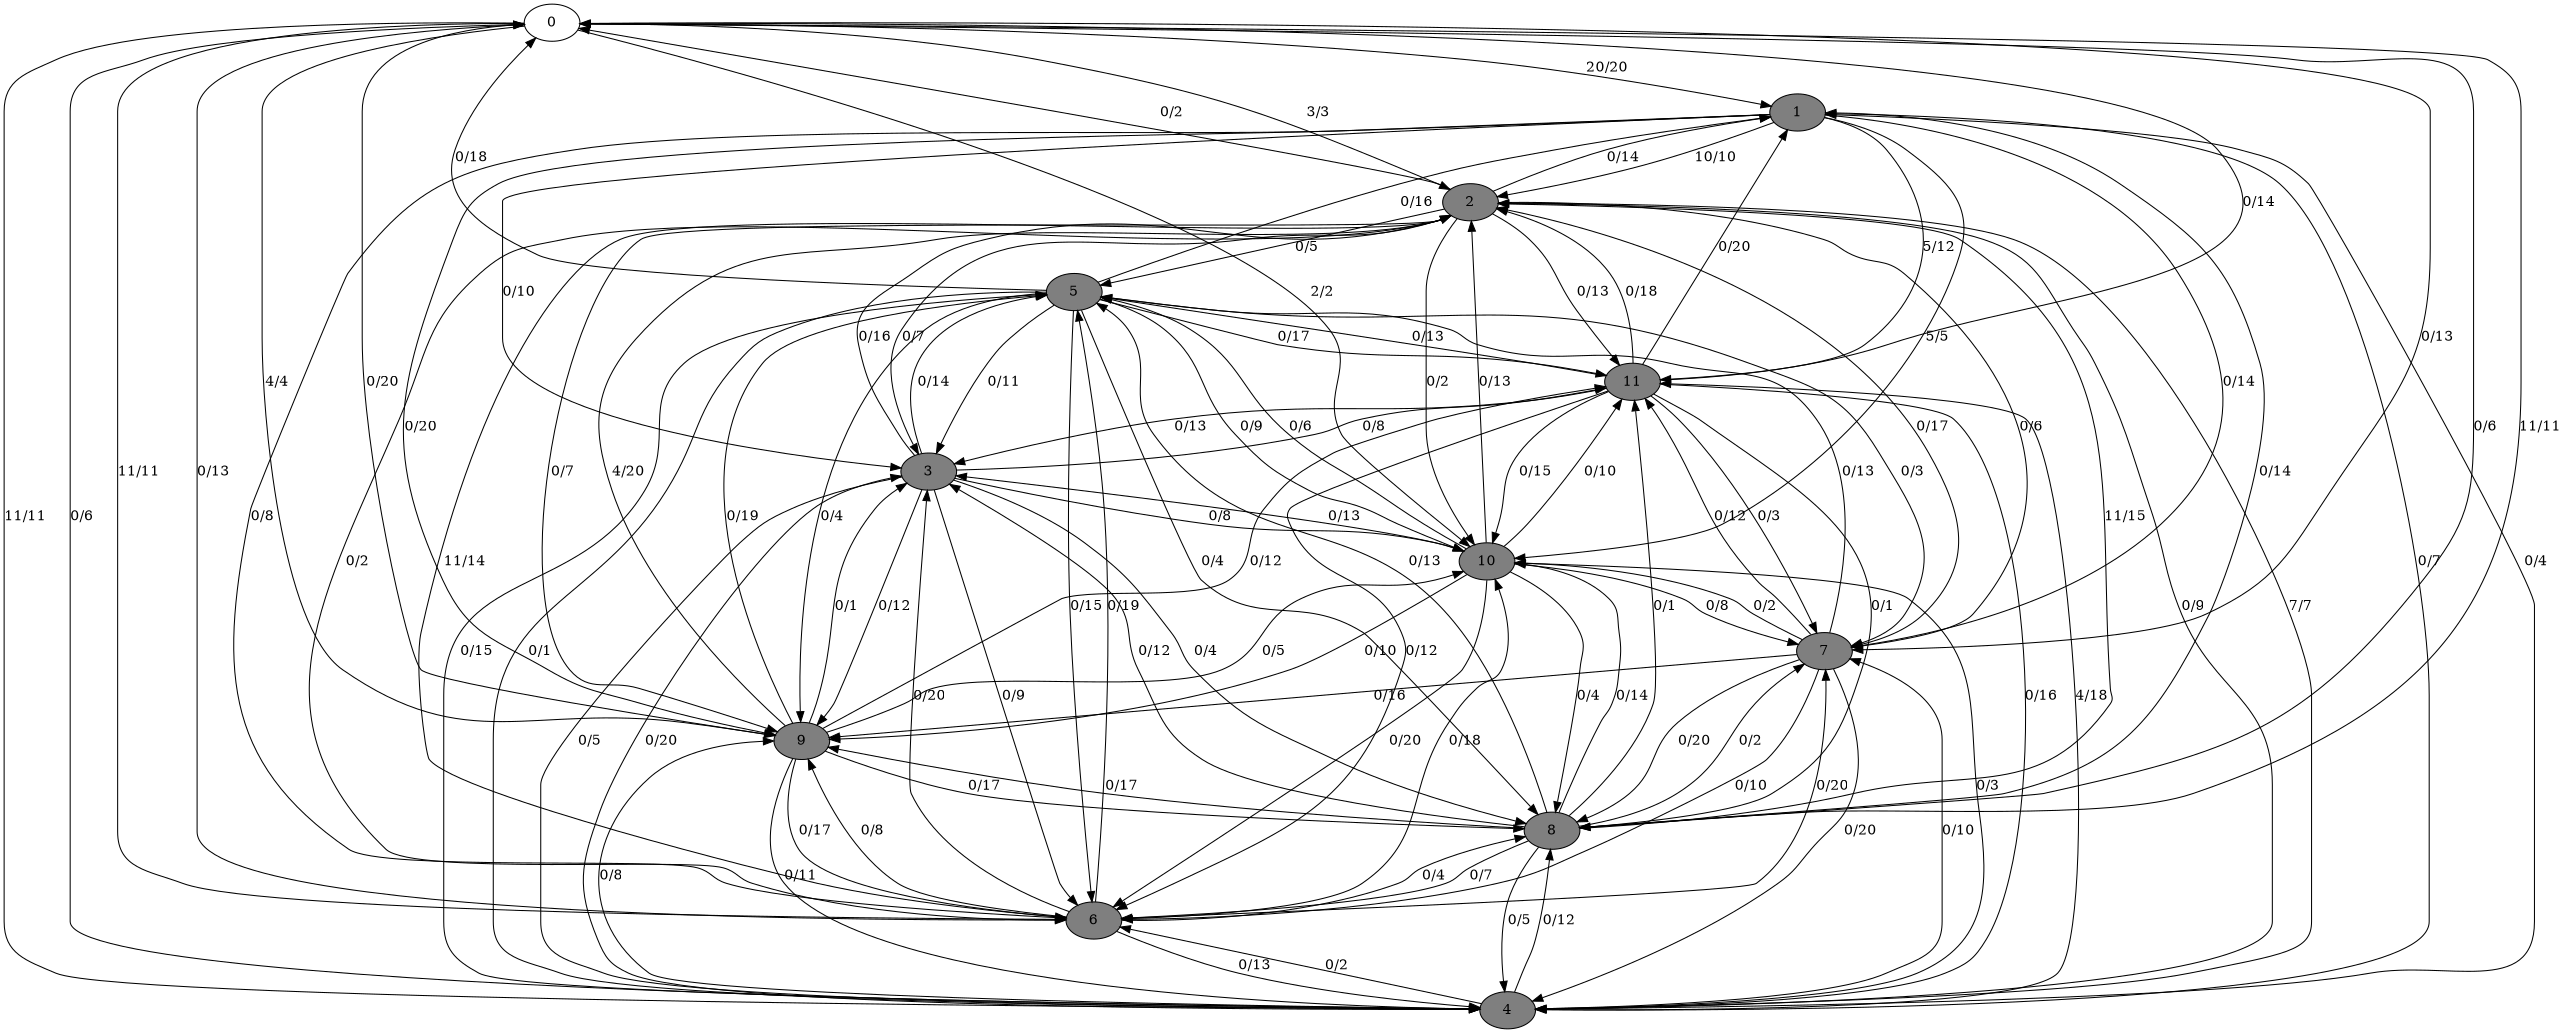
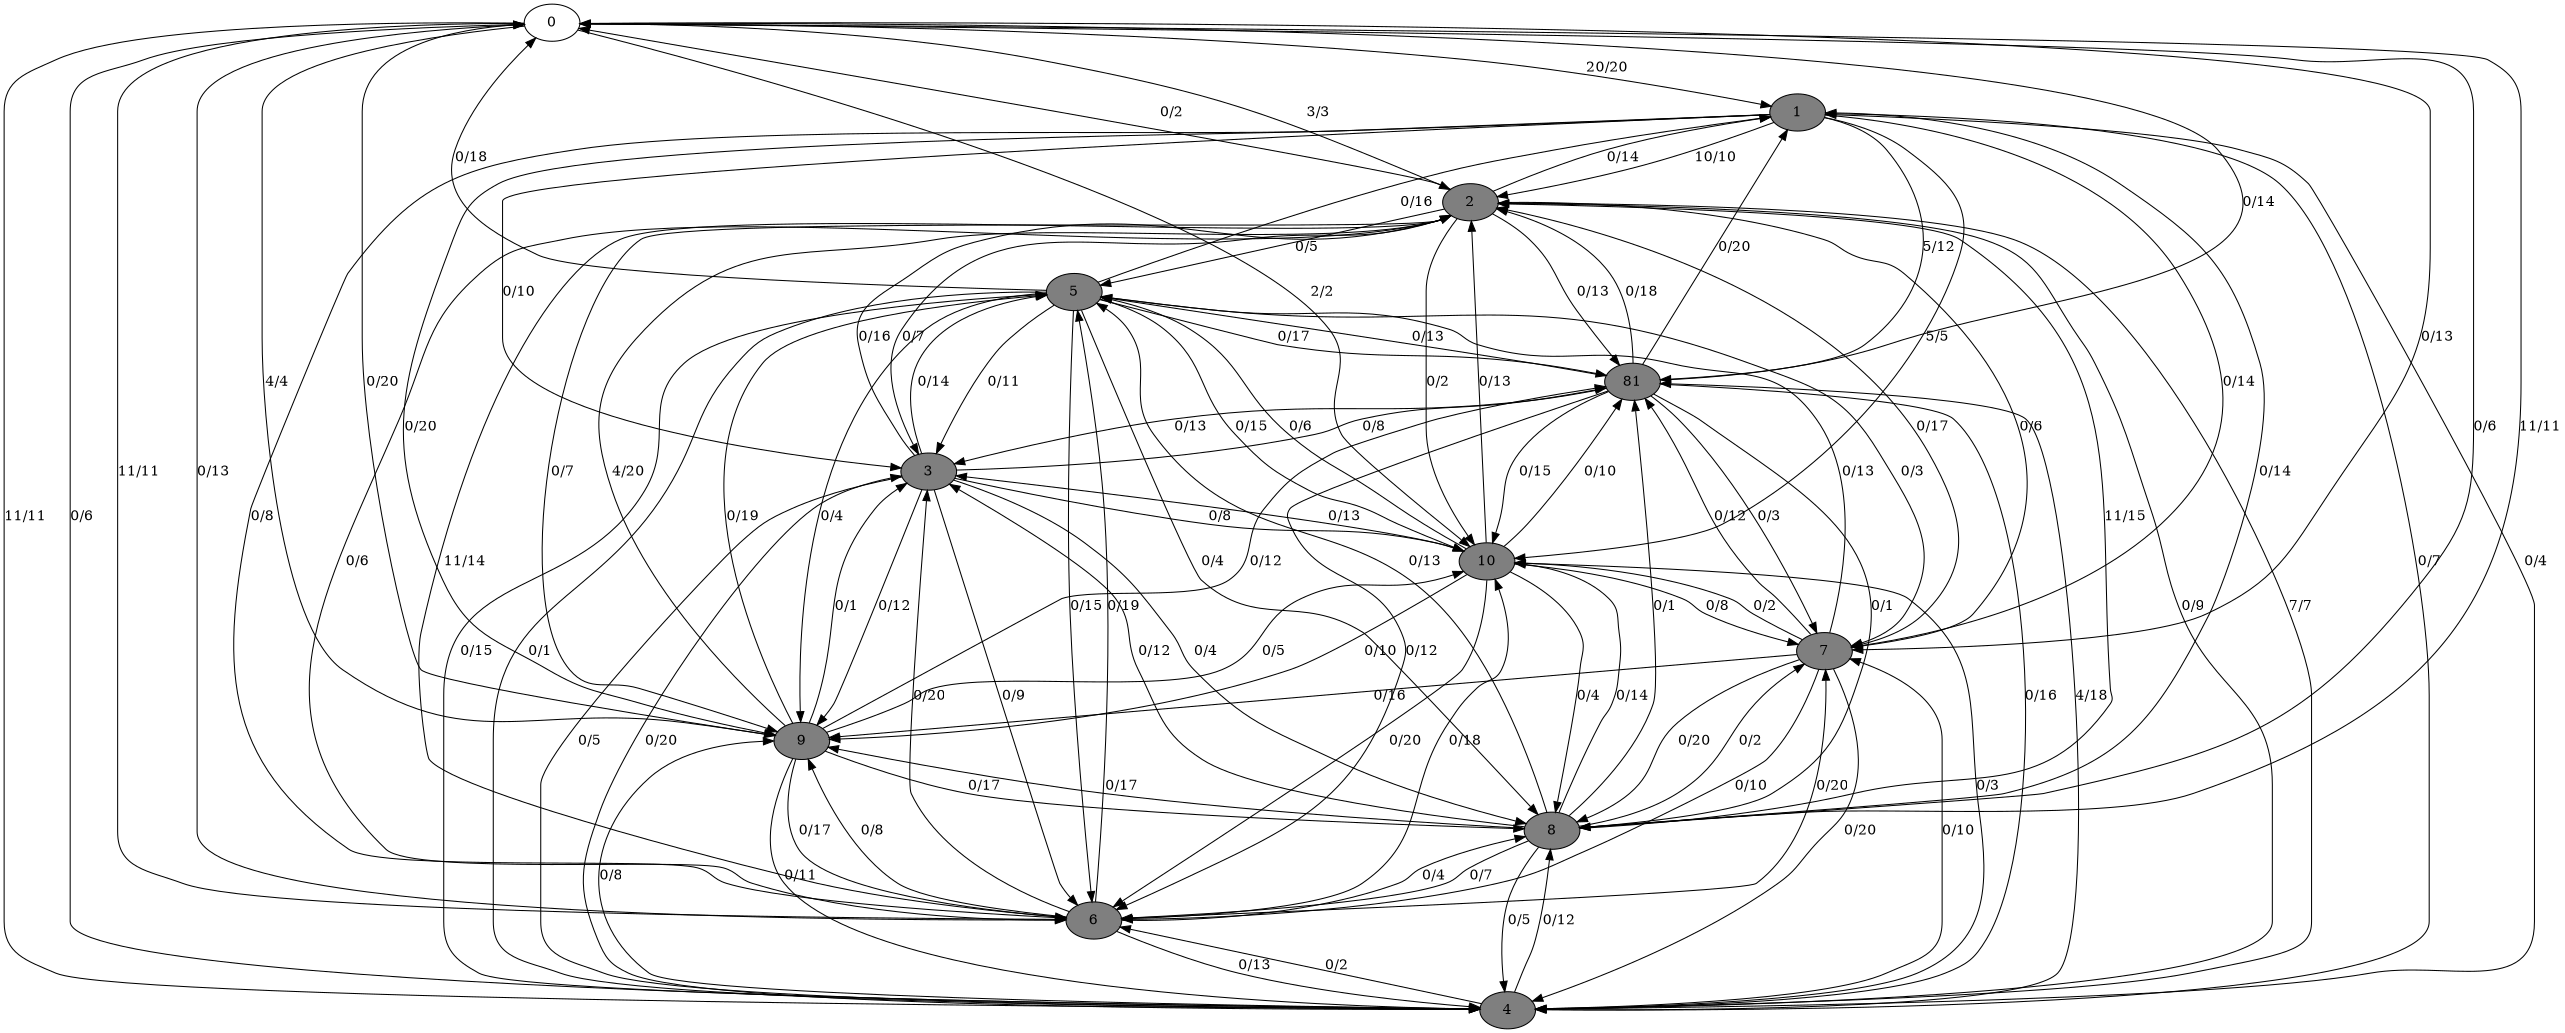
node "11": label "11" -> "81"
edge "5" -> "10": label "0/9" -> "0/15"
edge "2" -> "6": label "0/2" -> "0/6"
